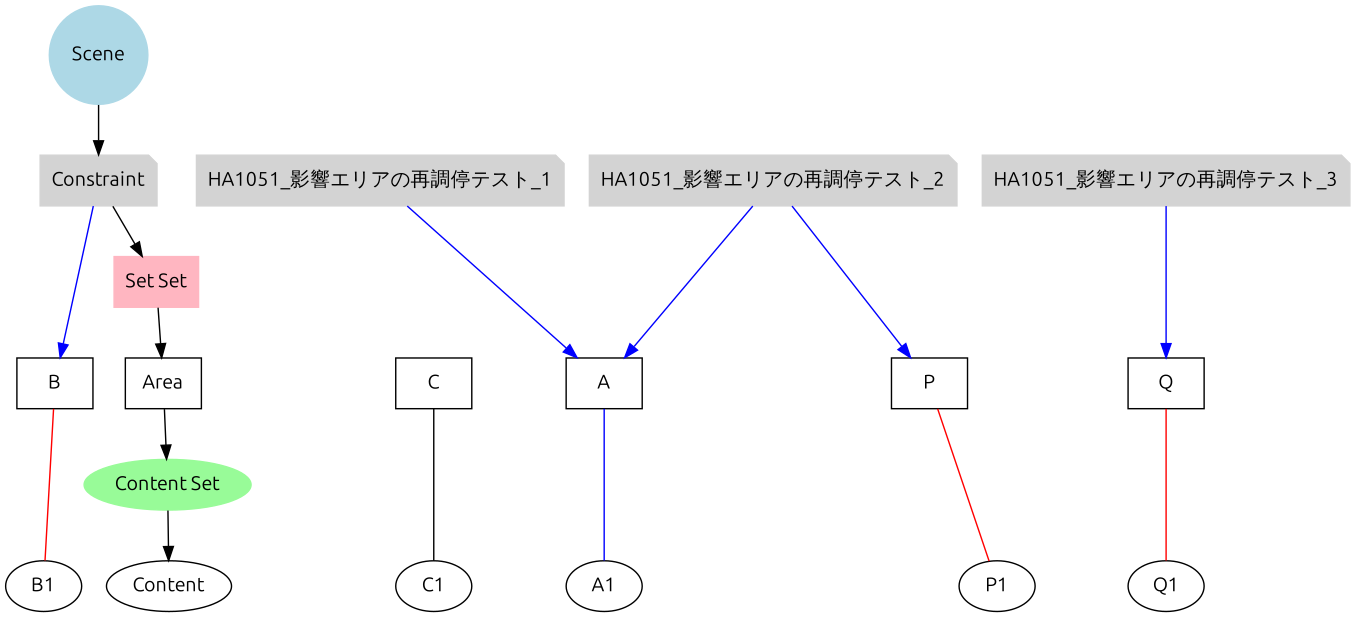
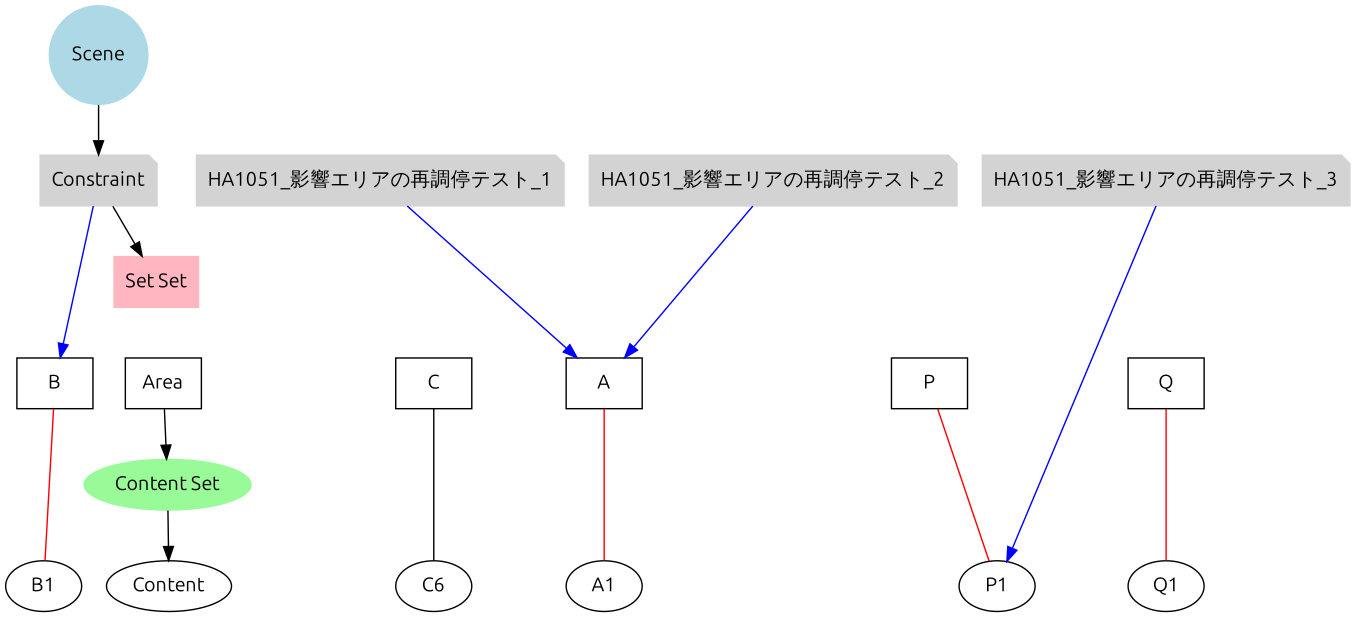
edge "HA1051_影響エリアの再調停テスト_3" -> "Q": now "HA1051_影響エリアの再調停テスト_3" -> "P1"
edge "HA1051_影響エリアの再調停テスト_2" -> "P": removed
edge "Set Set" -> "Area": removed
edge "A" -- "A1": color blue -> red
node "C1": label "C1" -> "C6"
